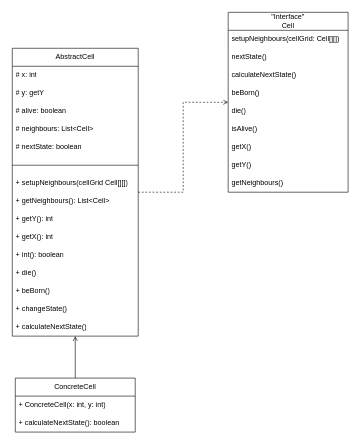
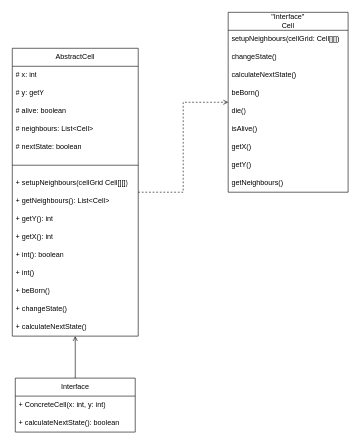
node "nextState()": label "nextState()" -> "changeState()"
node "+ die()": label "+ die()" -> "+ int()"
node "ConcreteCell": label "ConcreteCell" -> "Interface"
